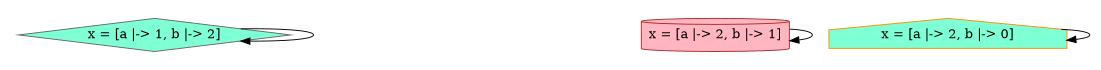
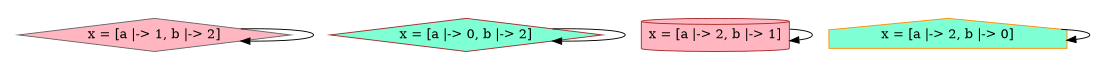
node "x = [a |-> 1, b |-> 2]": fillcolor aquamarine -> lightpink
node "x = [a |-> 0, b |-> 2]": added
